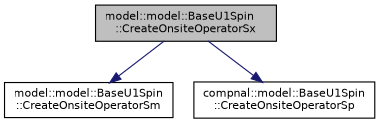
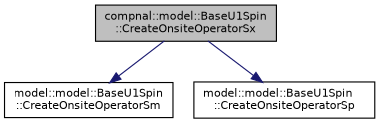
node "model::model::BaseU1Spin ::CreateOnsiteOperatorSx": label "model::model::BaseU1Spin ::CreateOnsiteOperatorSx" -> "compnal::model::BaseU1Spin ::CreateOnsiteOperatorSx"
node "compnal::model::BaseU1Spin ::CreateOnsiteOperatorSp": label "compnal::model::BaseU1Spin ::CreateOnsiteOperatorSp" -> "model::model::BaseU1Spin ::CreateOnsiteOperatorSp"
